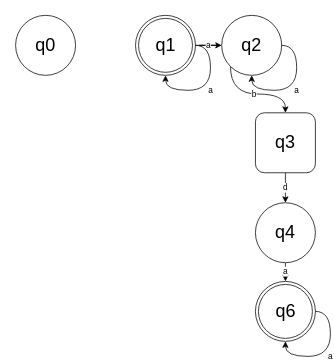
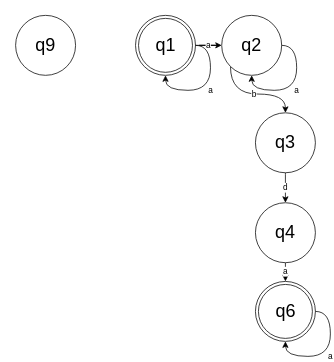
node "q0": label "q0" -> "q9"
node "q3": shape rounded rectangle -> ellipse
